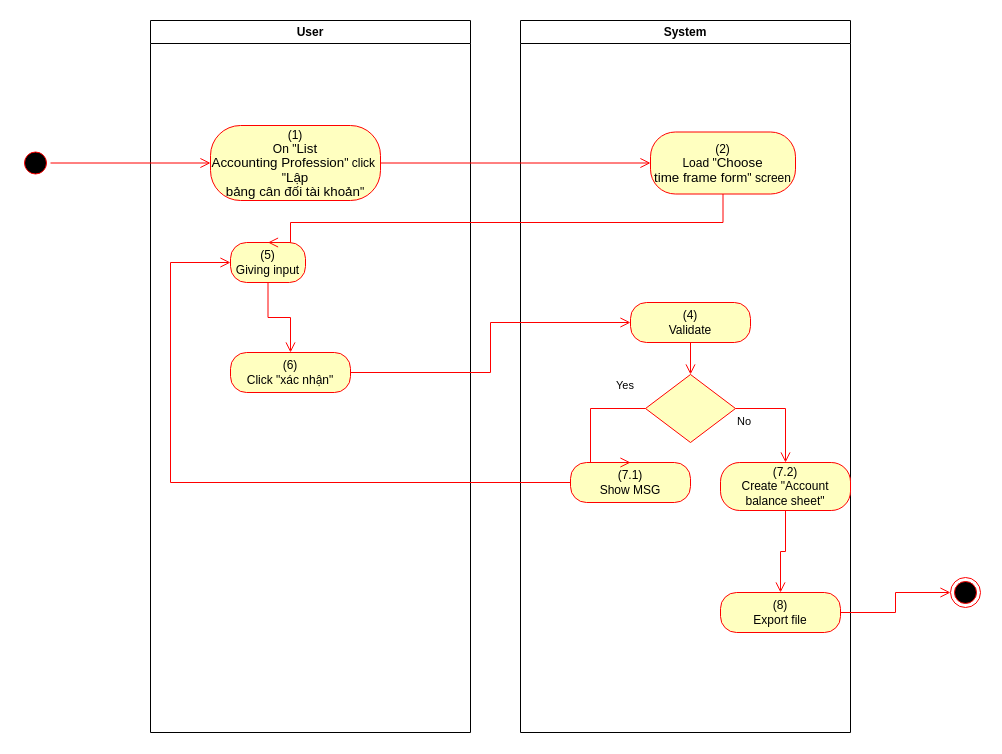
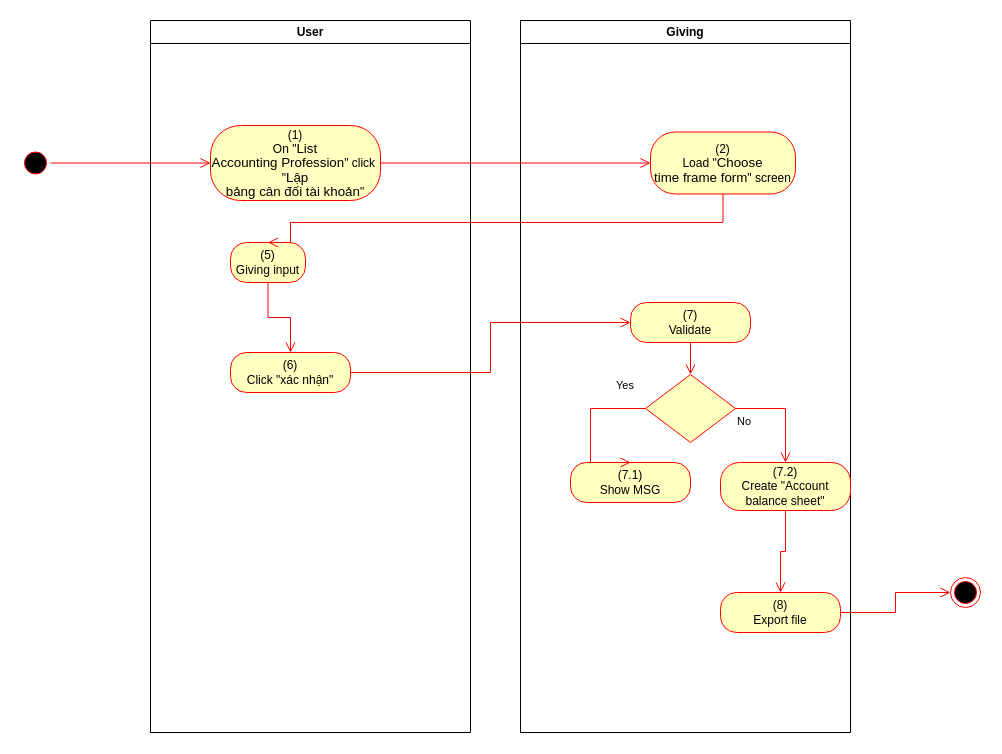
node "System": label "System" -> "Giving"
node "(4) Validate": label "(4) Validate" -> "(7) Validate"
edge "(7.1) Show MSG" -> "(5) Giving input": removed
